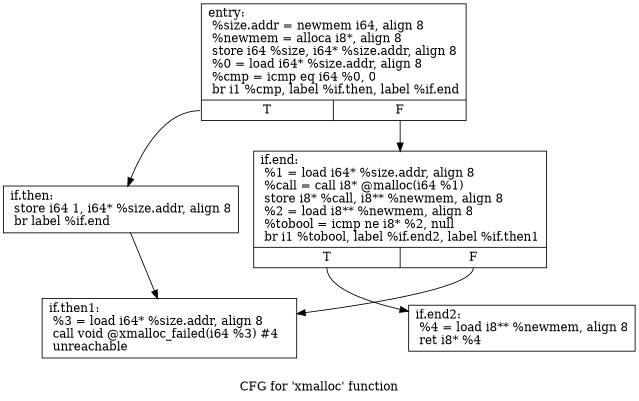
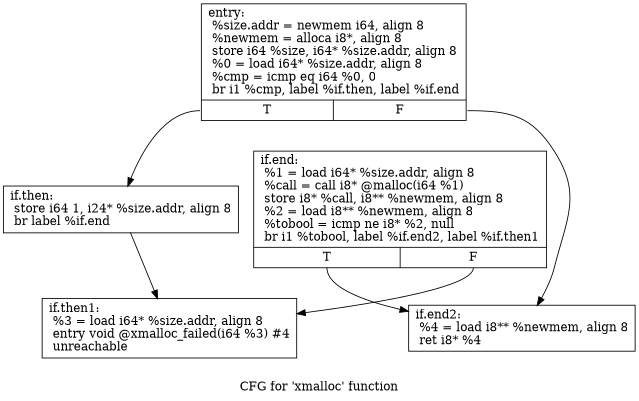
edge "entry:" -> "if.end:": now "entry:" -> "if.end2:"
node "if.then:": text "store i64 1, i64* %size.addr, align 8" -> "store i64 1, i24* %size.addr, align 8"
node "if.then1:": text "call void @xmalloc_failed(i64 %3) #4" -> "entry void @xmalloc_failed(i64 %3) #4"
